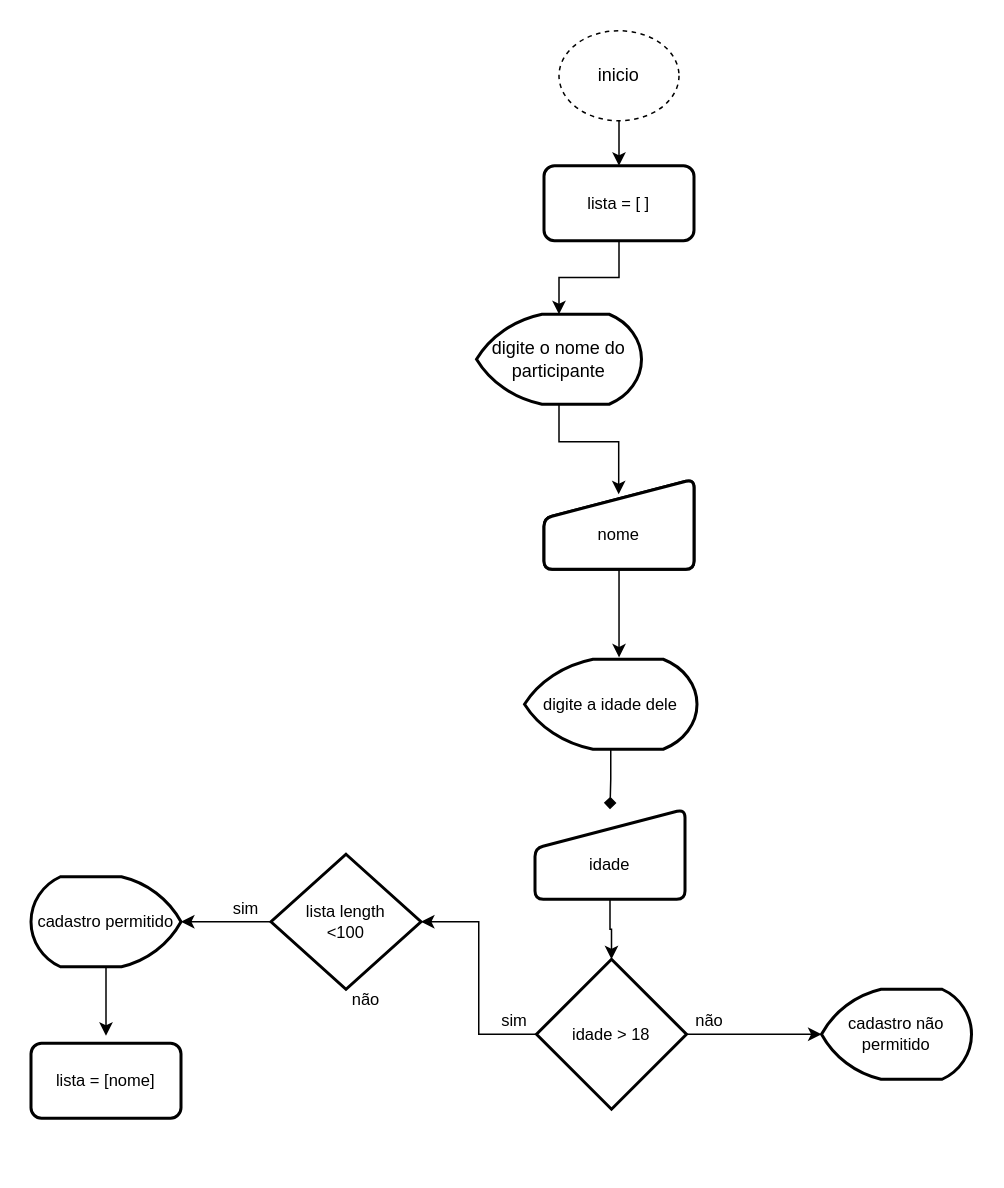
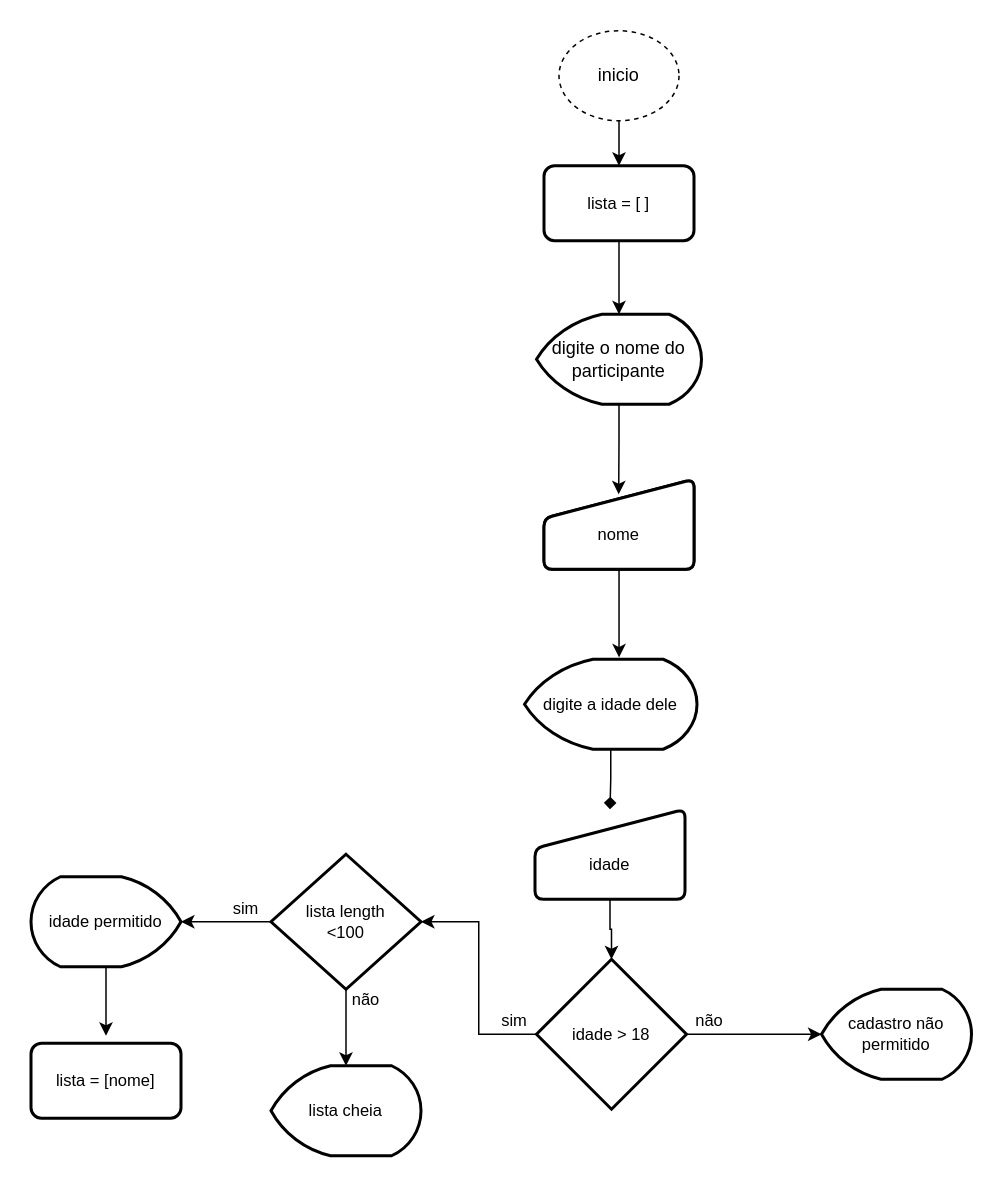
node "digite o nome do participante": moved (559, 359) -> (619, 359)
node "cadastro permitido": label "cadastro permitido" -> "idade permitido"
edge "lista length <100" -> "lista cheia": added
node "lista cheia": added
